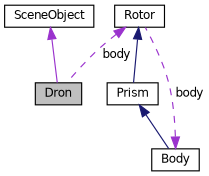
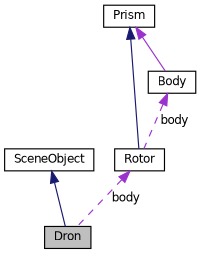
edge "Dron" -> "SceneObject": color darkorchid3 -> midnightblue
edge "Prism" -> "Rotor": reversed
edge "Body" -> "Prism": color midnightblue -> darkorchid3
